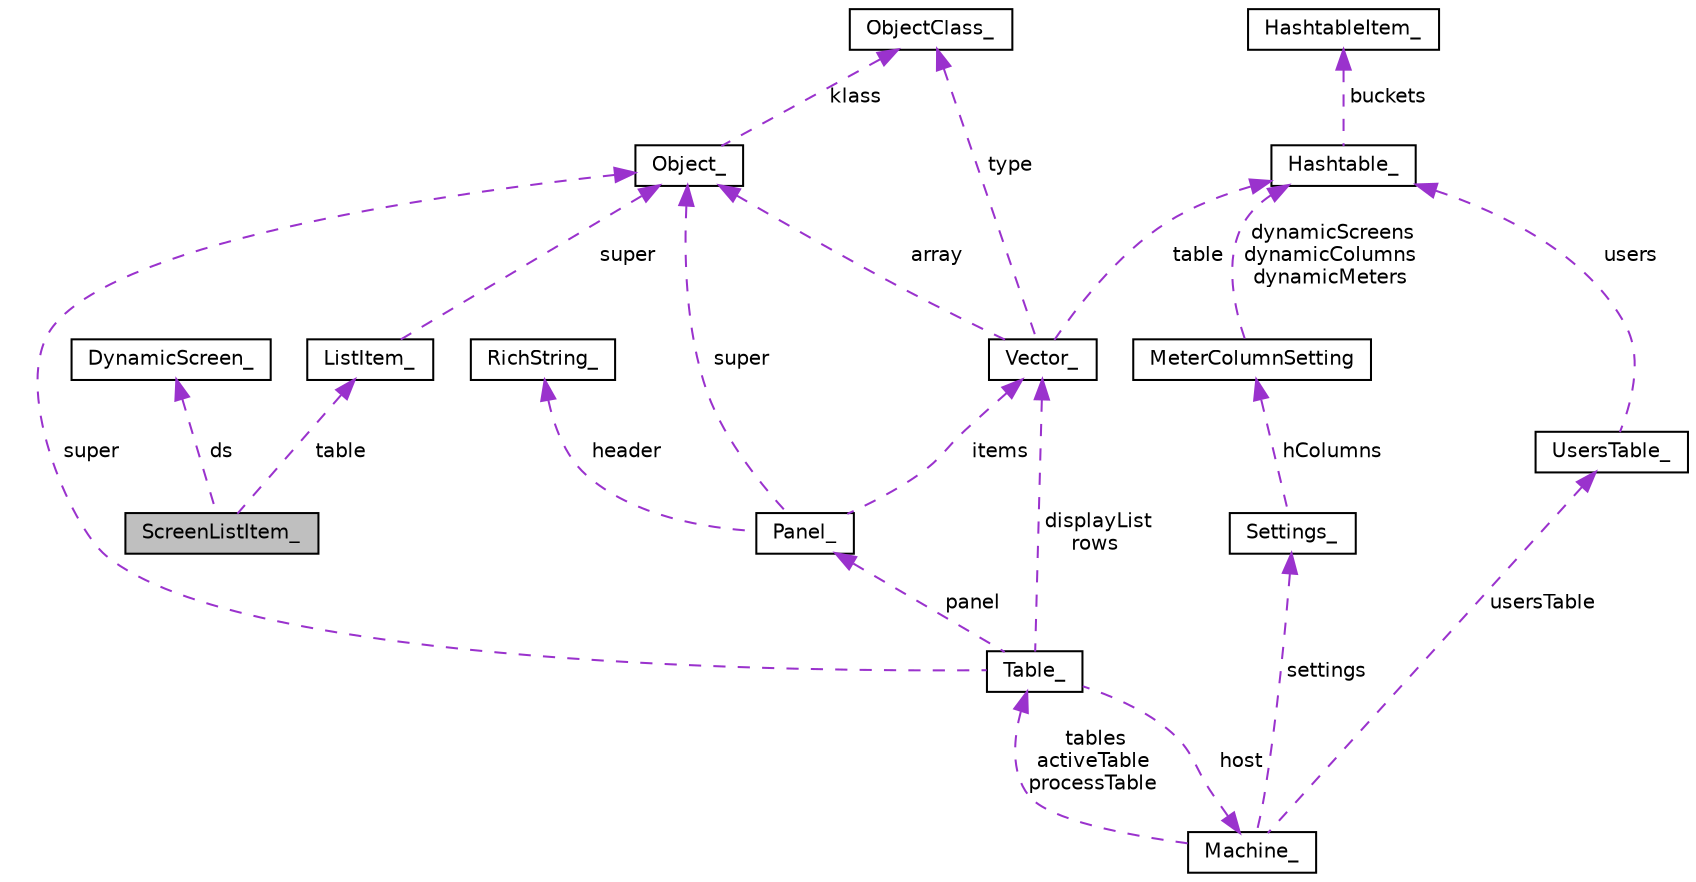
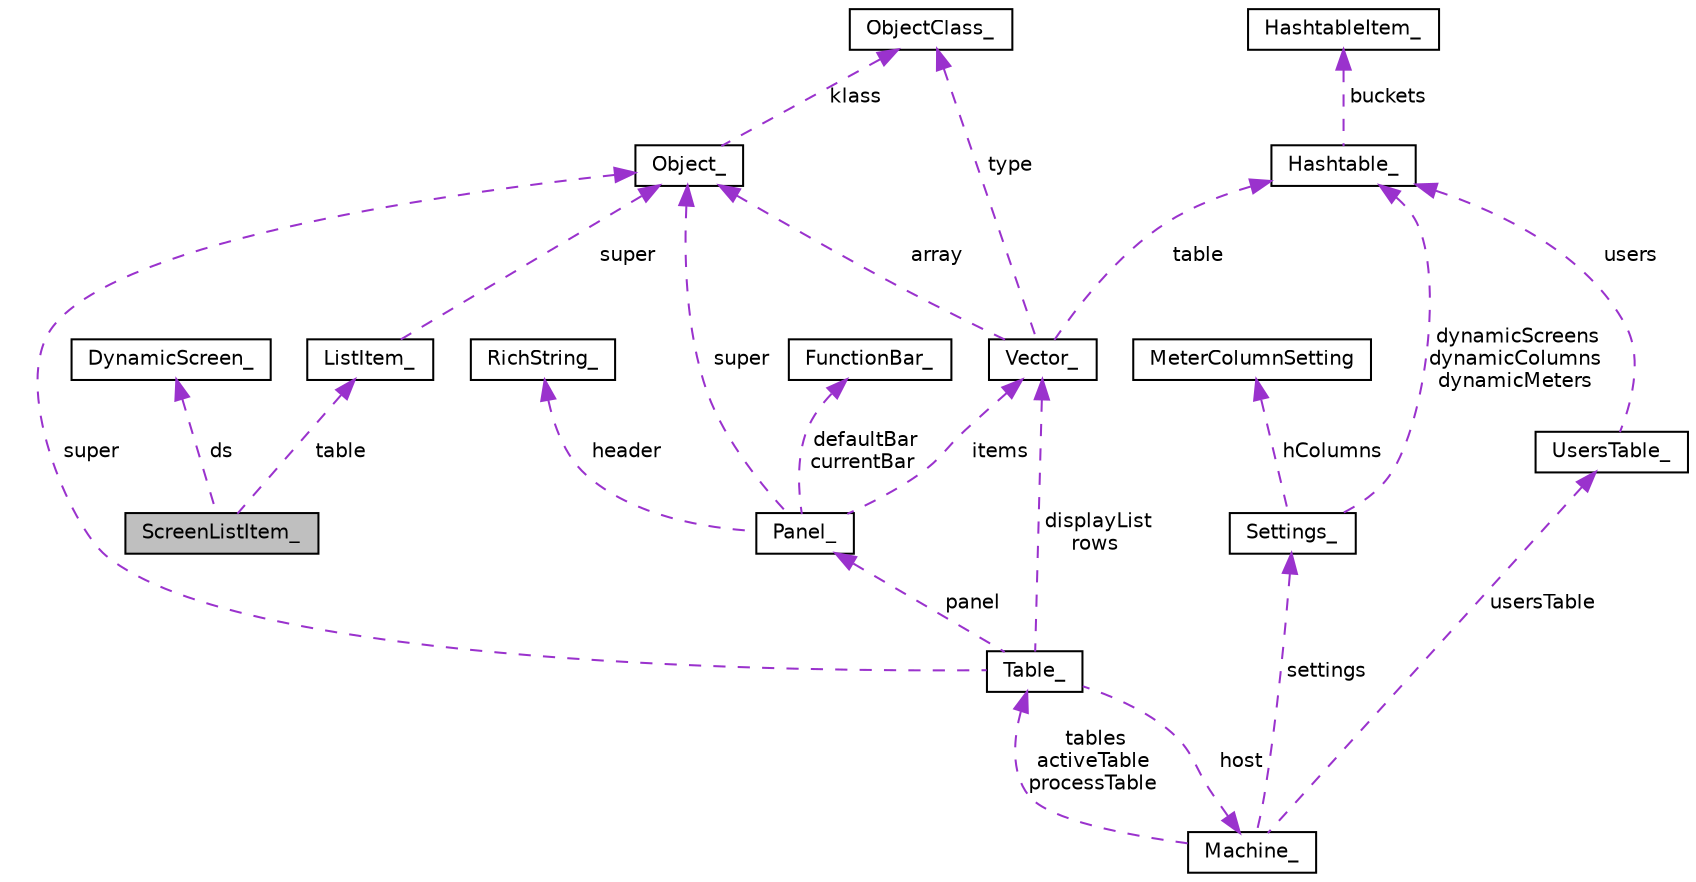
edge "MeterColumnSetting" -> "Hashtable_": now "Settings_" -> "Hashtable_"
node "FunctionBar_": added
